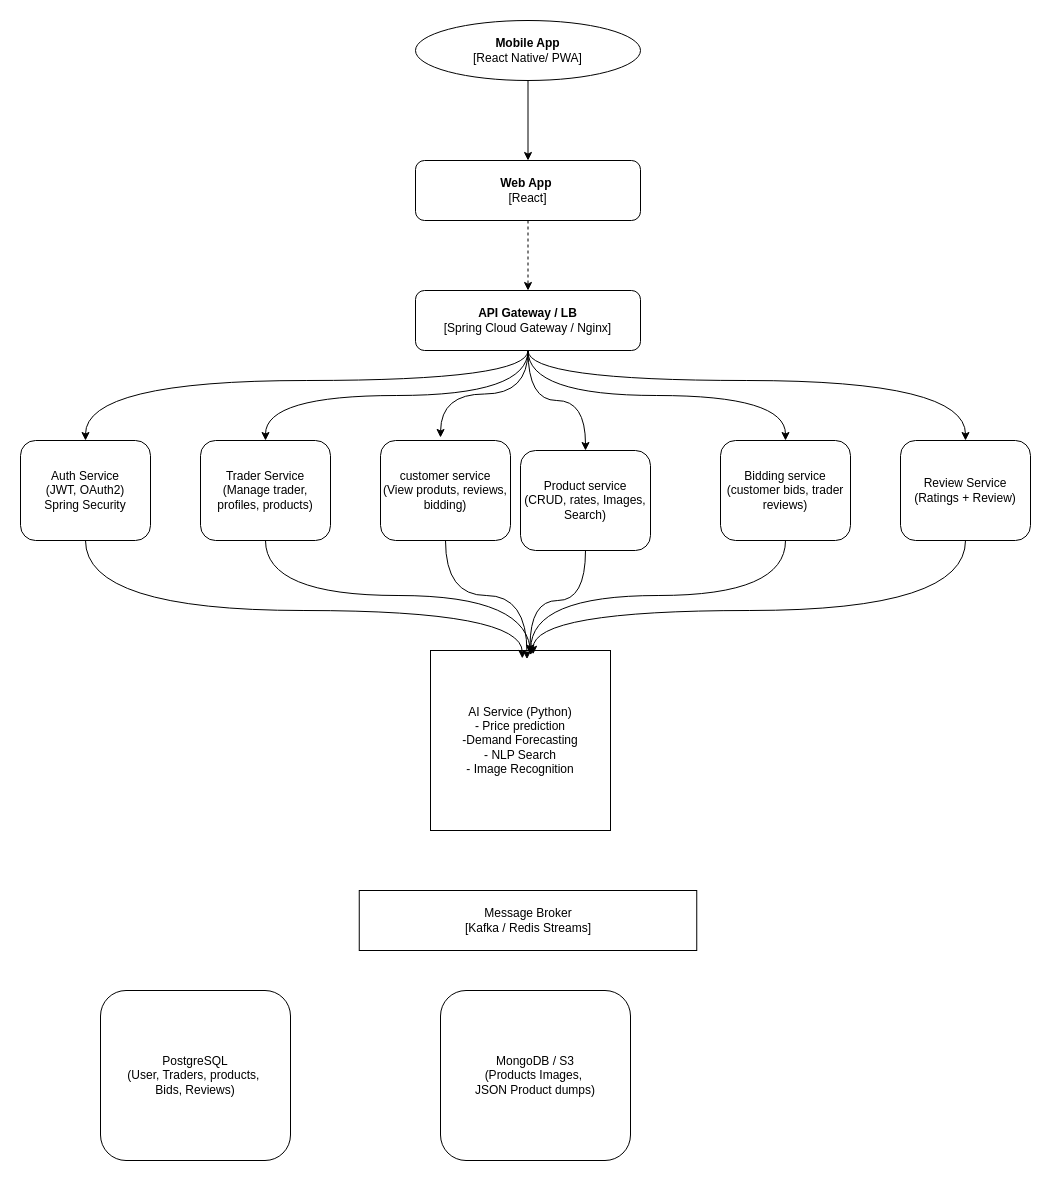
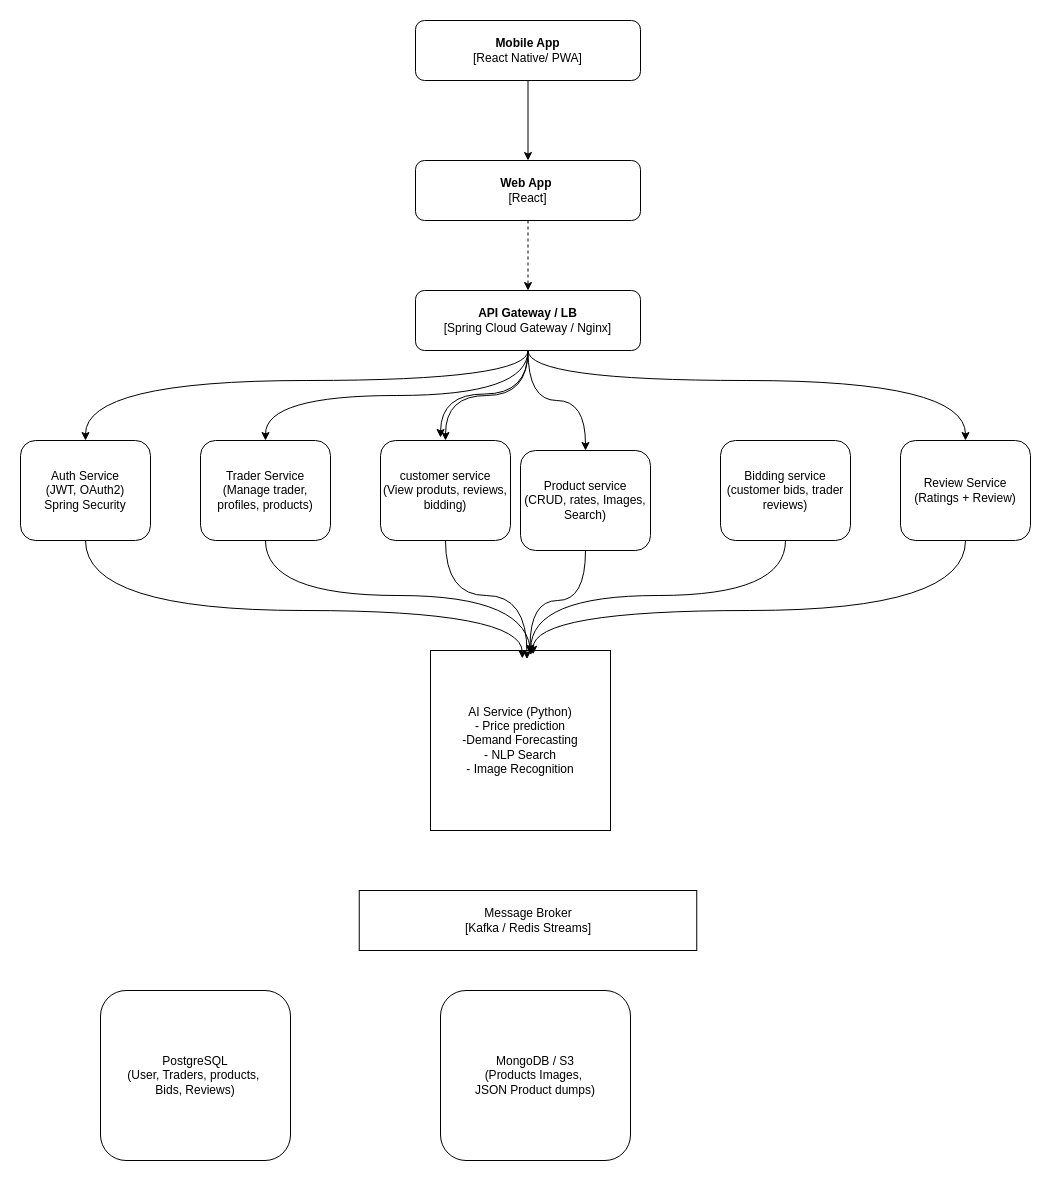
node "Mobile App [React Native/ PWA]": shape ellipse -> rounded rectangle
edge "API Gateway / LB [Spring Cloud Gateway / Nginx]" -> "Bidding service (customer bids, trader reviews)": now "API Gateway / LB [Spring Cloud Gateway / Nginx]" -> "customer service (View produts, reviews, bidding)"
